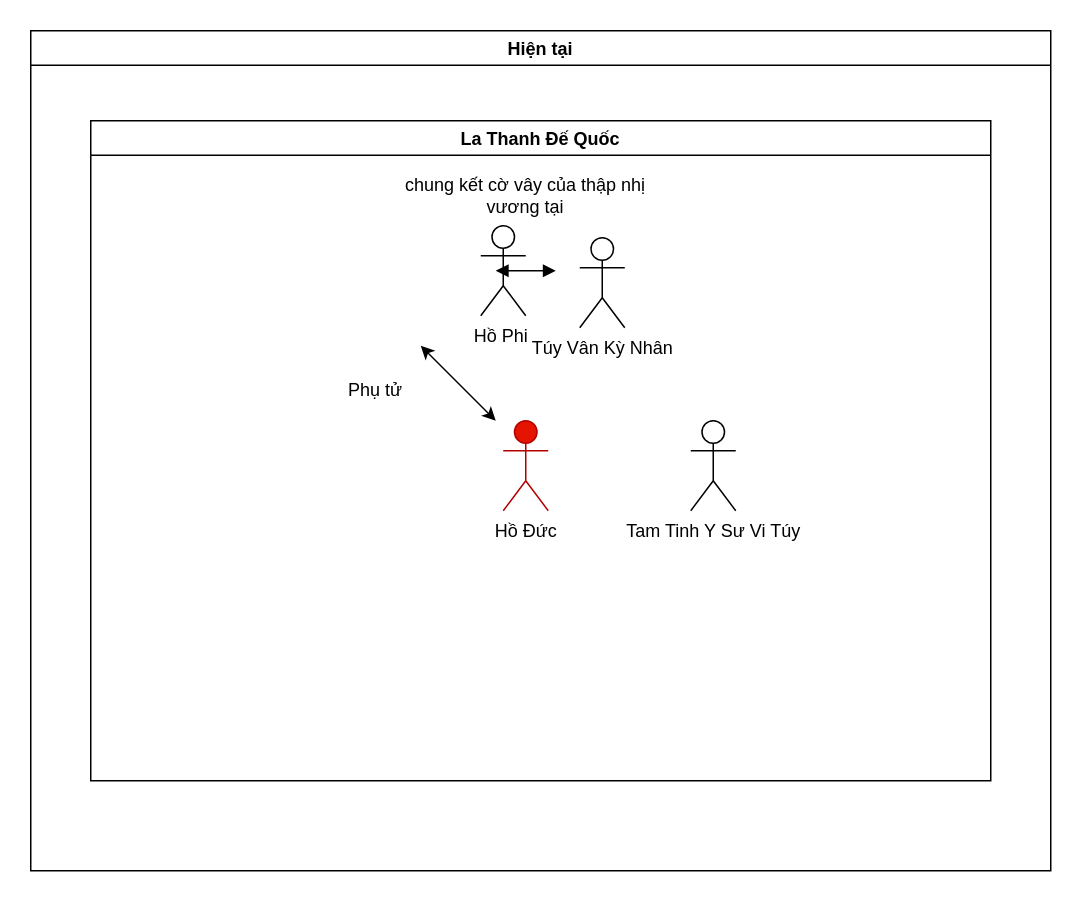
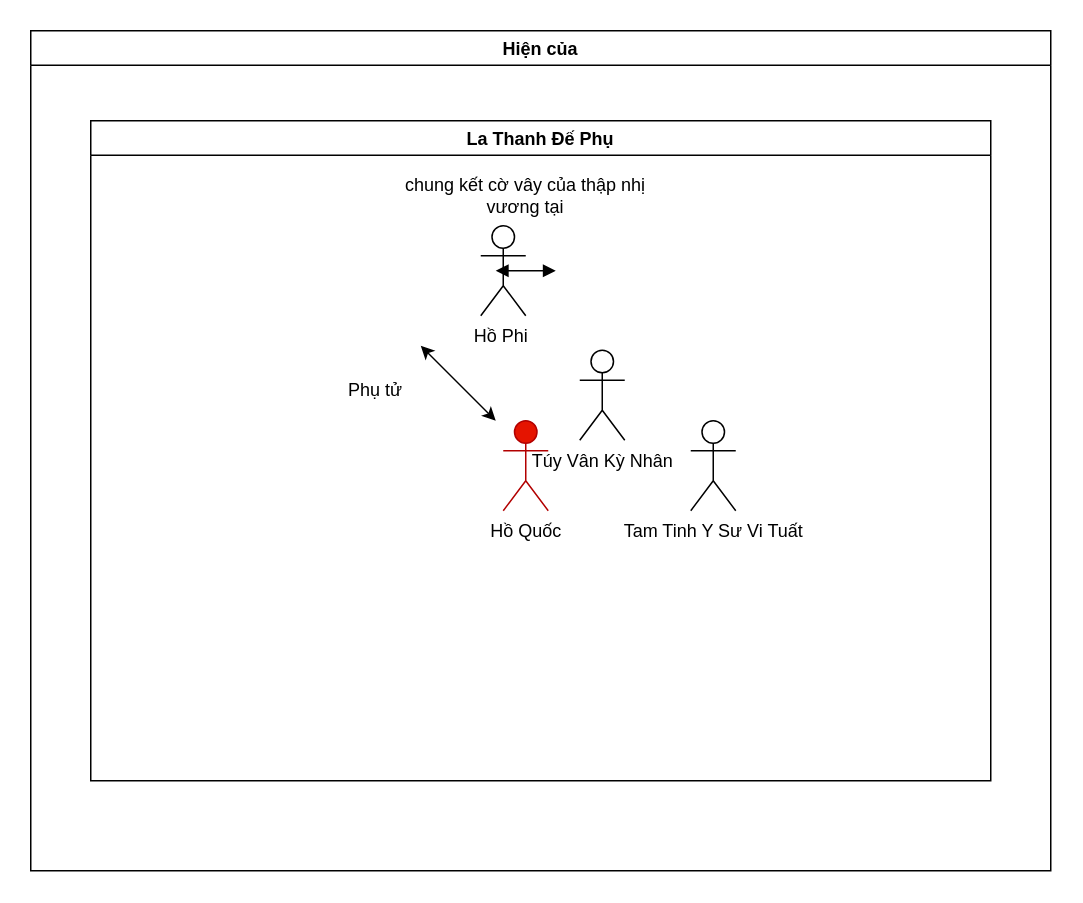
node "Hiện tại": label "Hiện tại" -> "Hiện của"
node "La Thanh Đế Quốc": label "La Thanh Đế Quốc" -> "La Thanh Đế Phụ"
node "Túy Vân Kỳ Nhân": moved (602, 283) -> (602, 395)
node "Hồ Đức": label "Hồ Đức" -> "Hồ Quốc"
node "Tam Tinh Y Sư Vi Túy": label "Tam Tinh Y Sư Vi Túy" -> "Tam Tinh Y Sư Vi Tuất"
